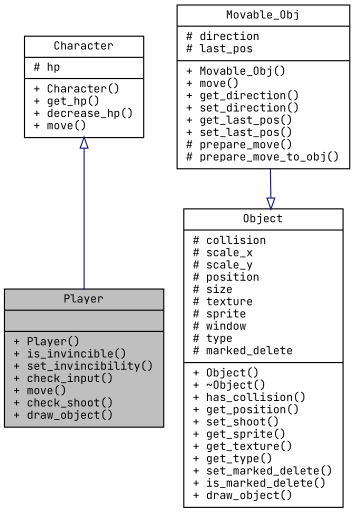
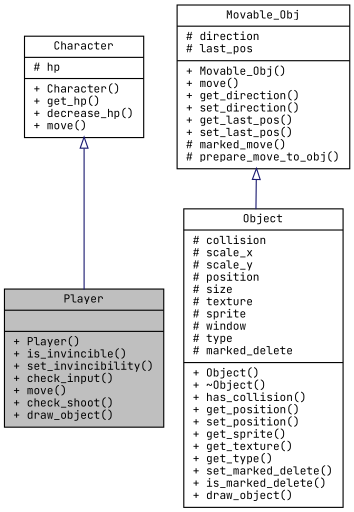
node "Movable_Obj": text "# prepare_move()" -> "# marked_move()"
edge "Movable_Obj" -> "Object": reversed
node "Object": text "+ set_shoot()" -> "+ set_position()"
